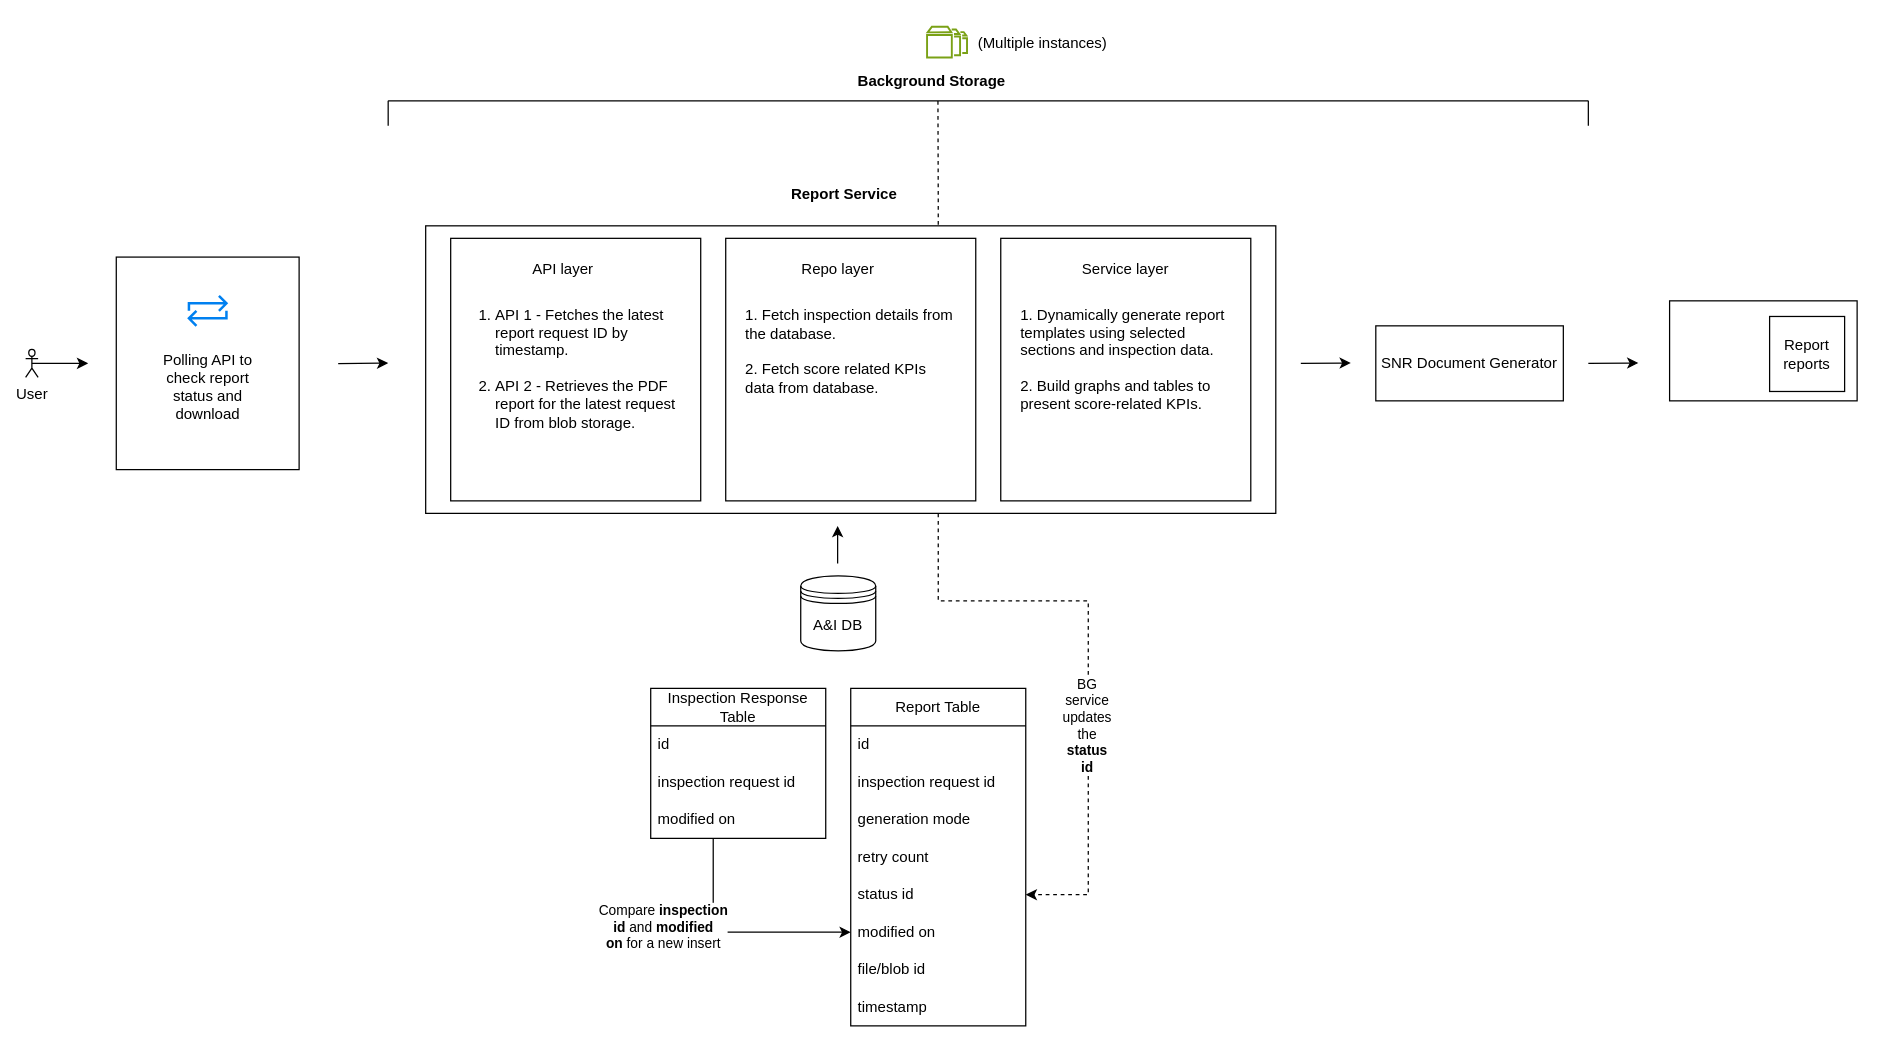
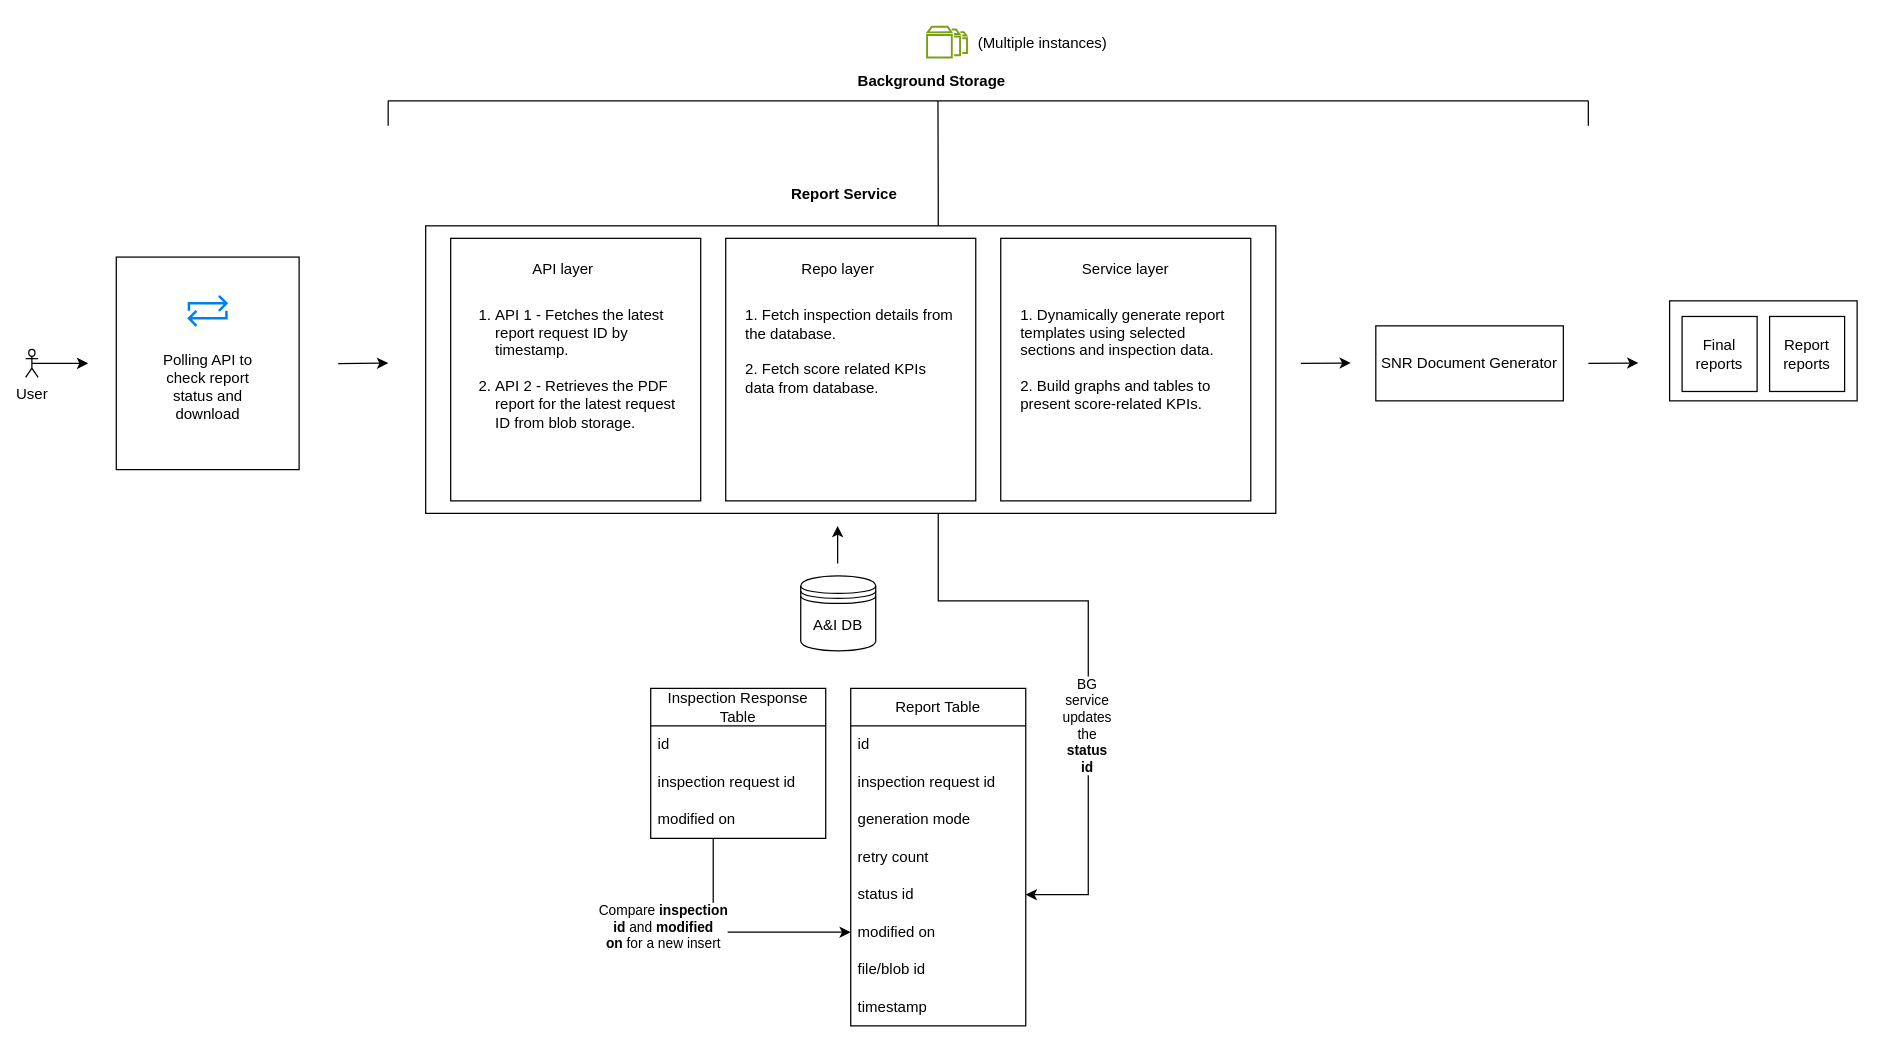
node "Final reports": added
edge "Background Storage" -> "status id": style dashed -> solid
